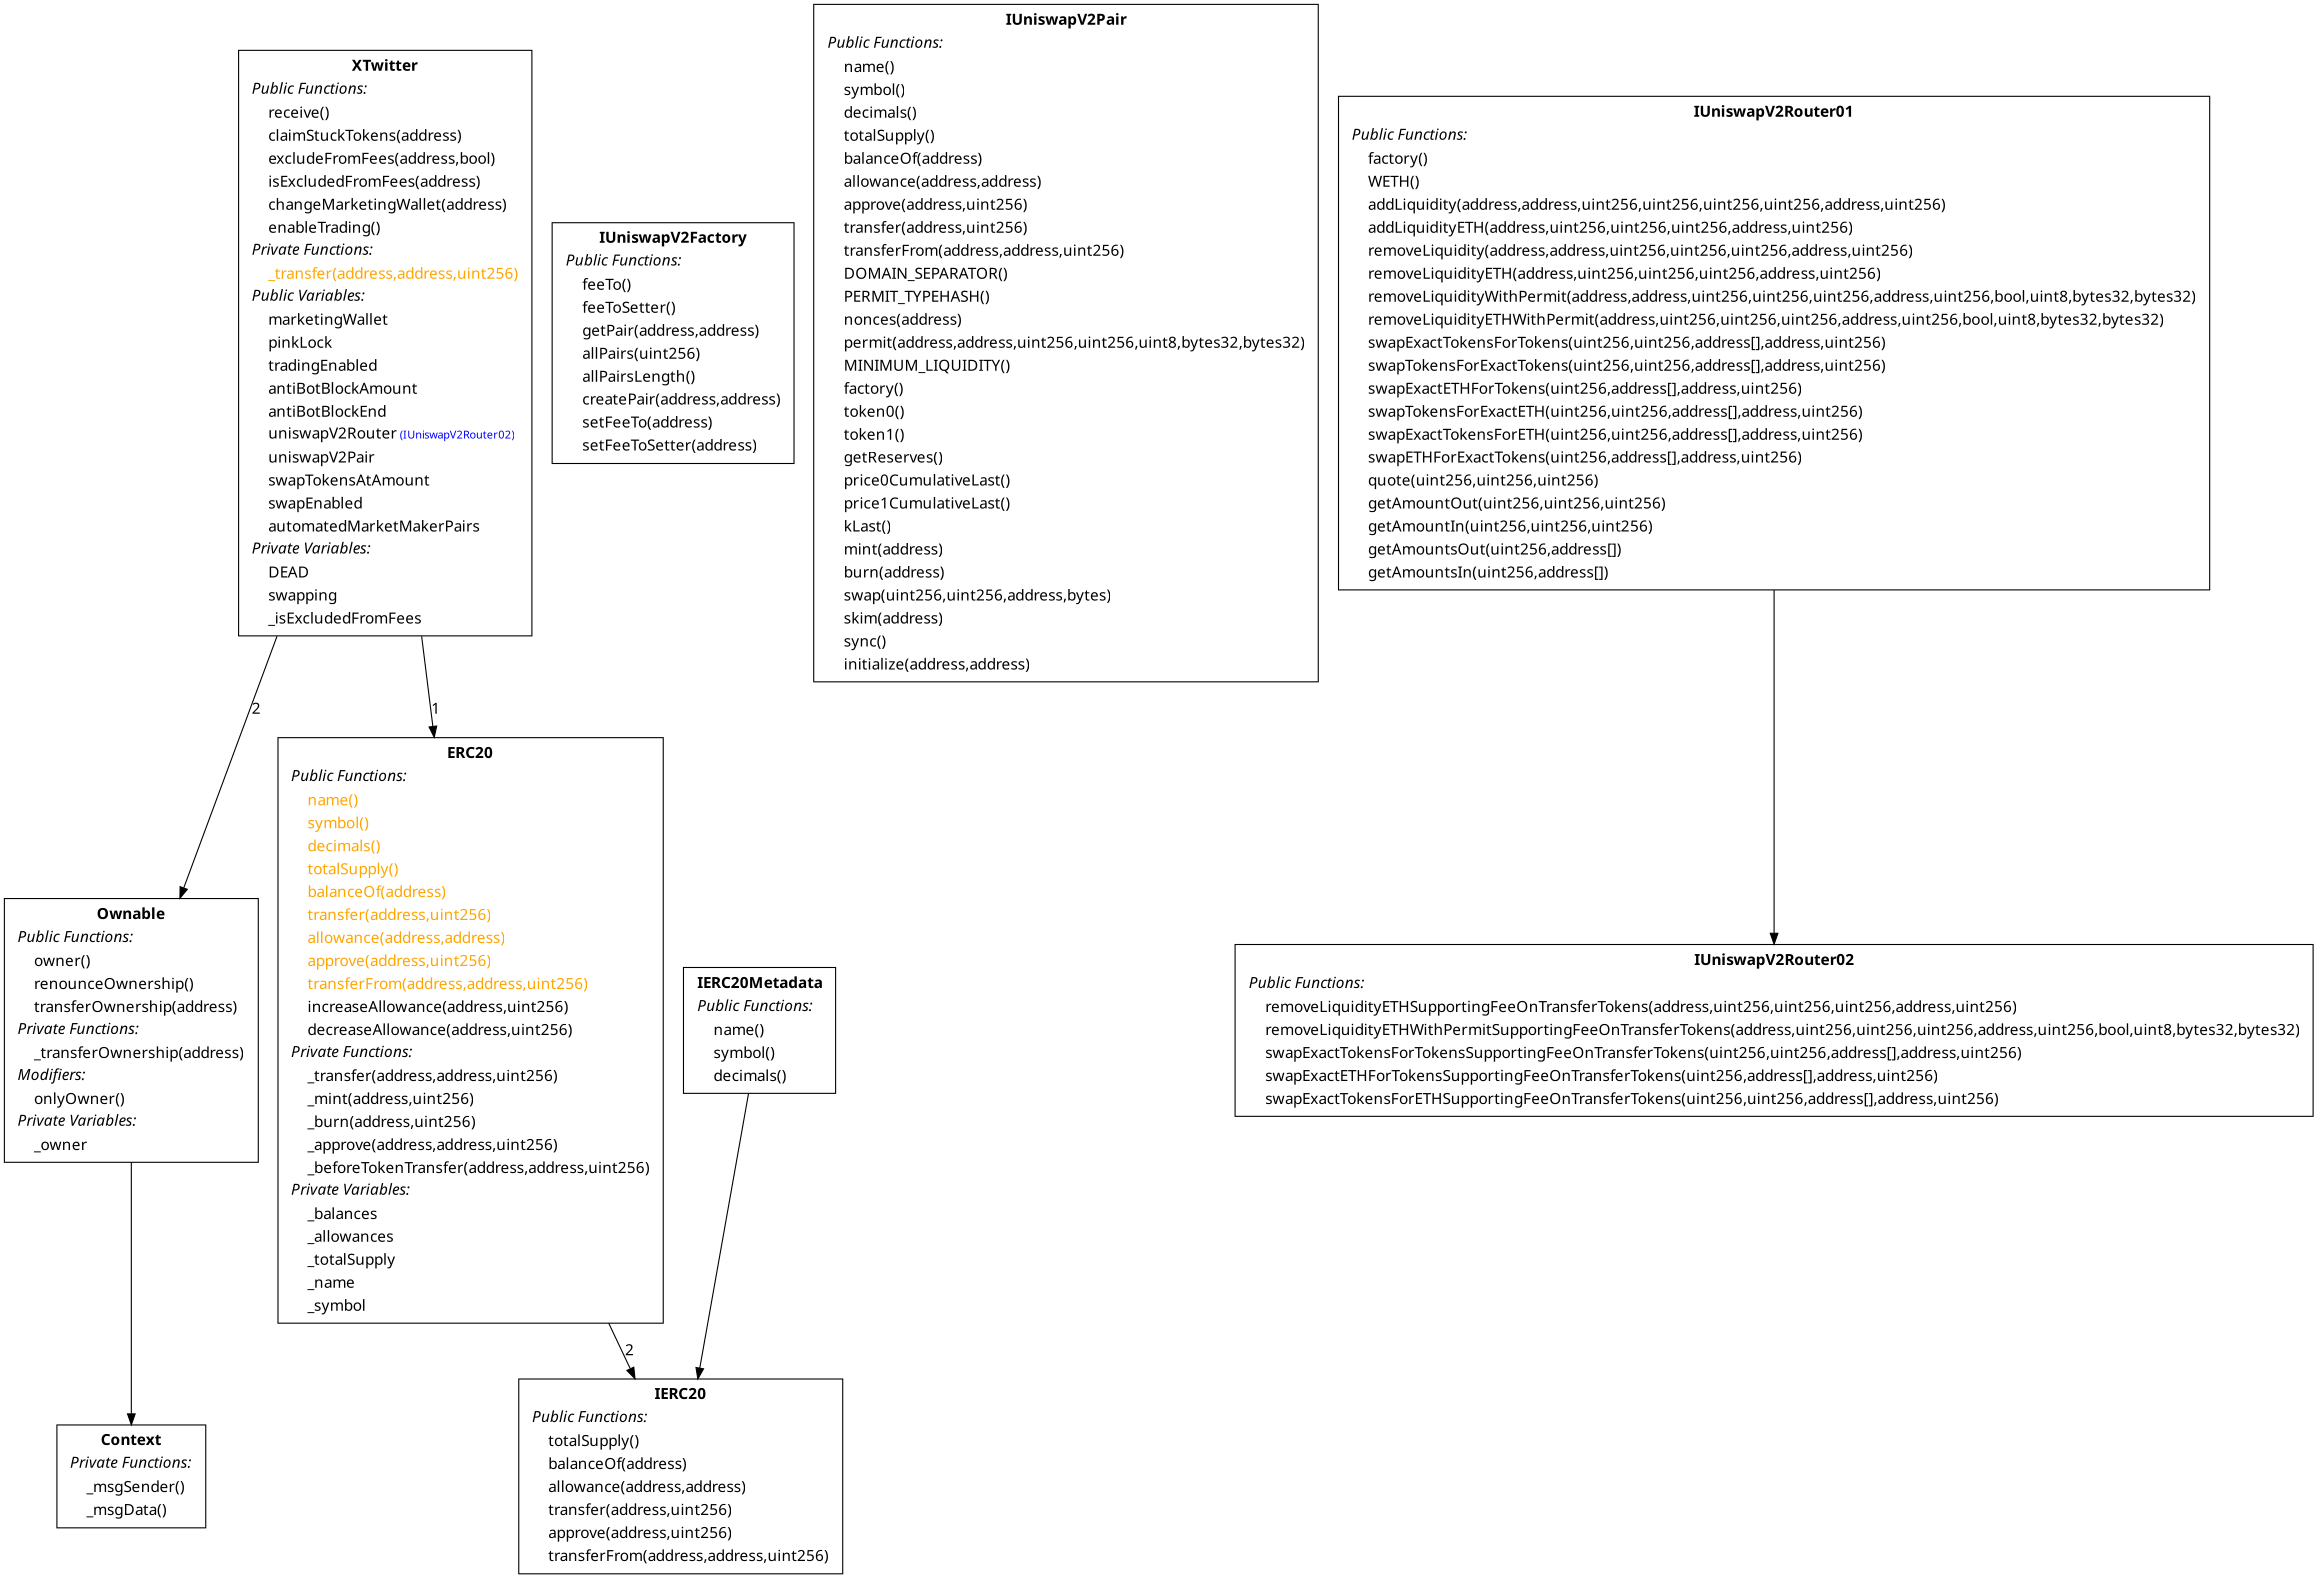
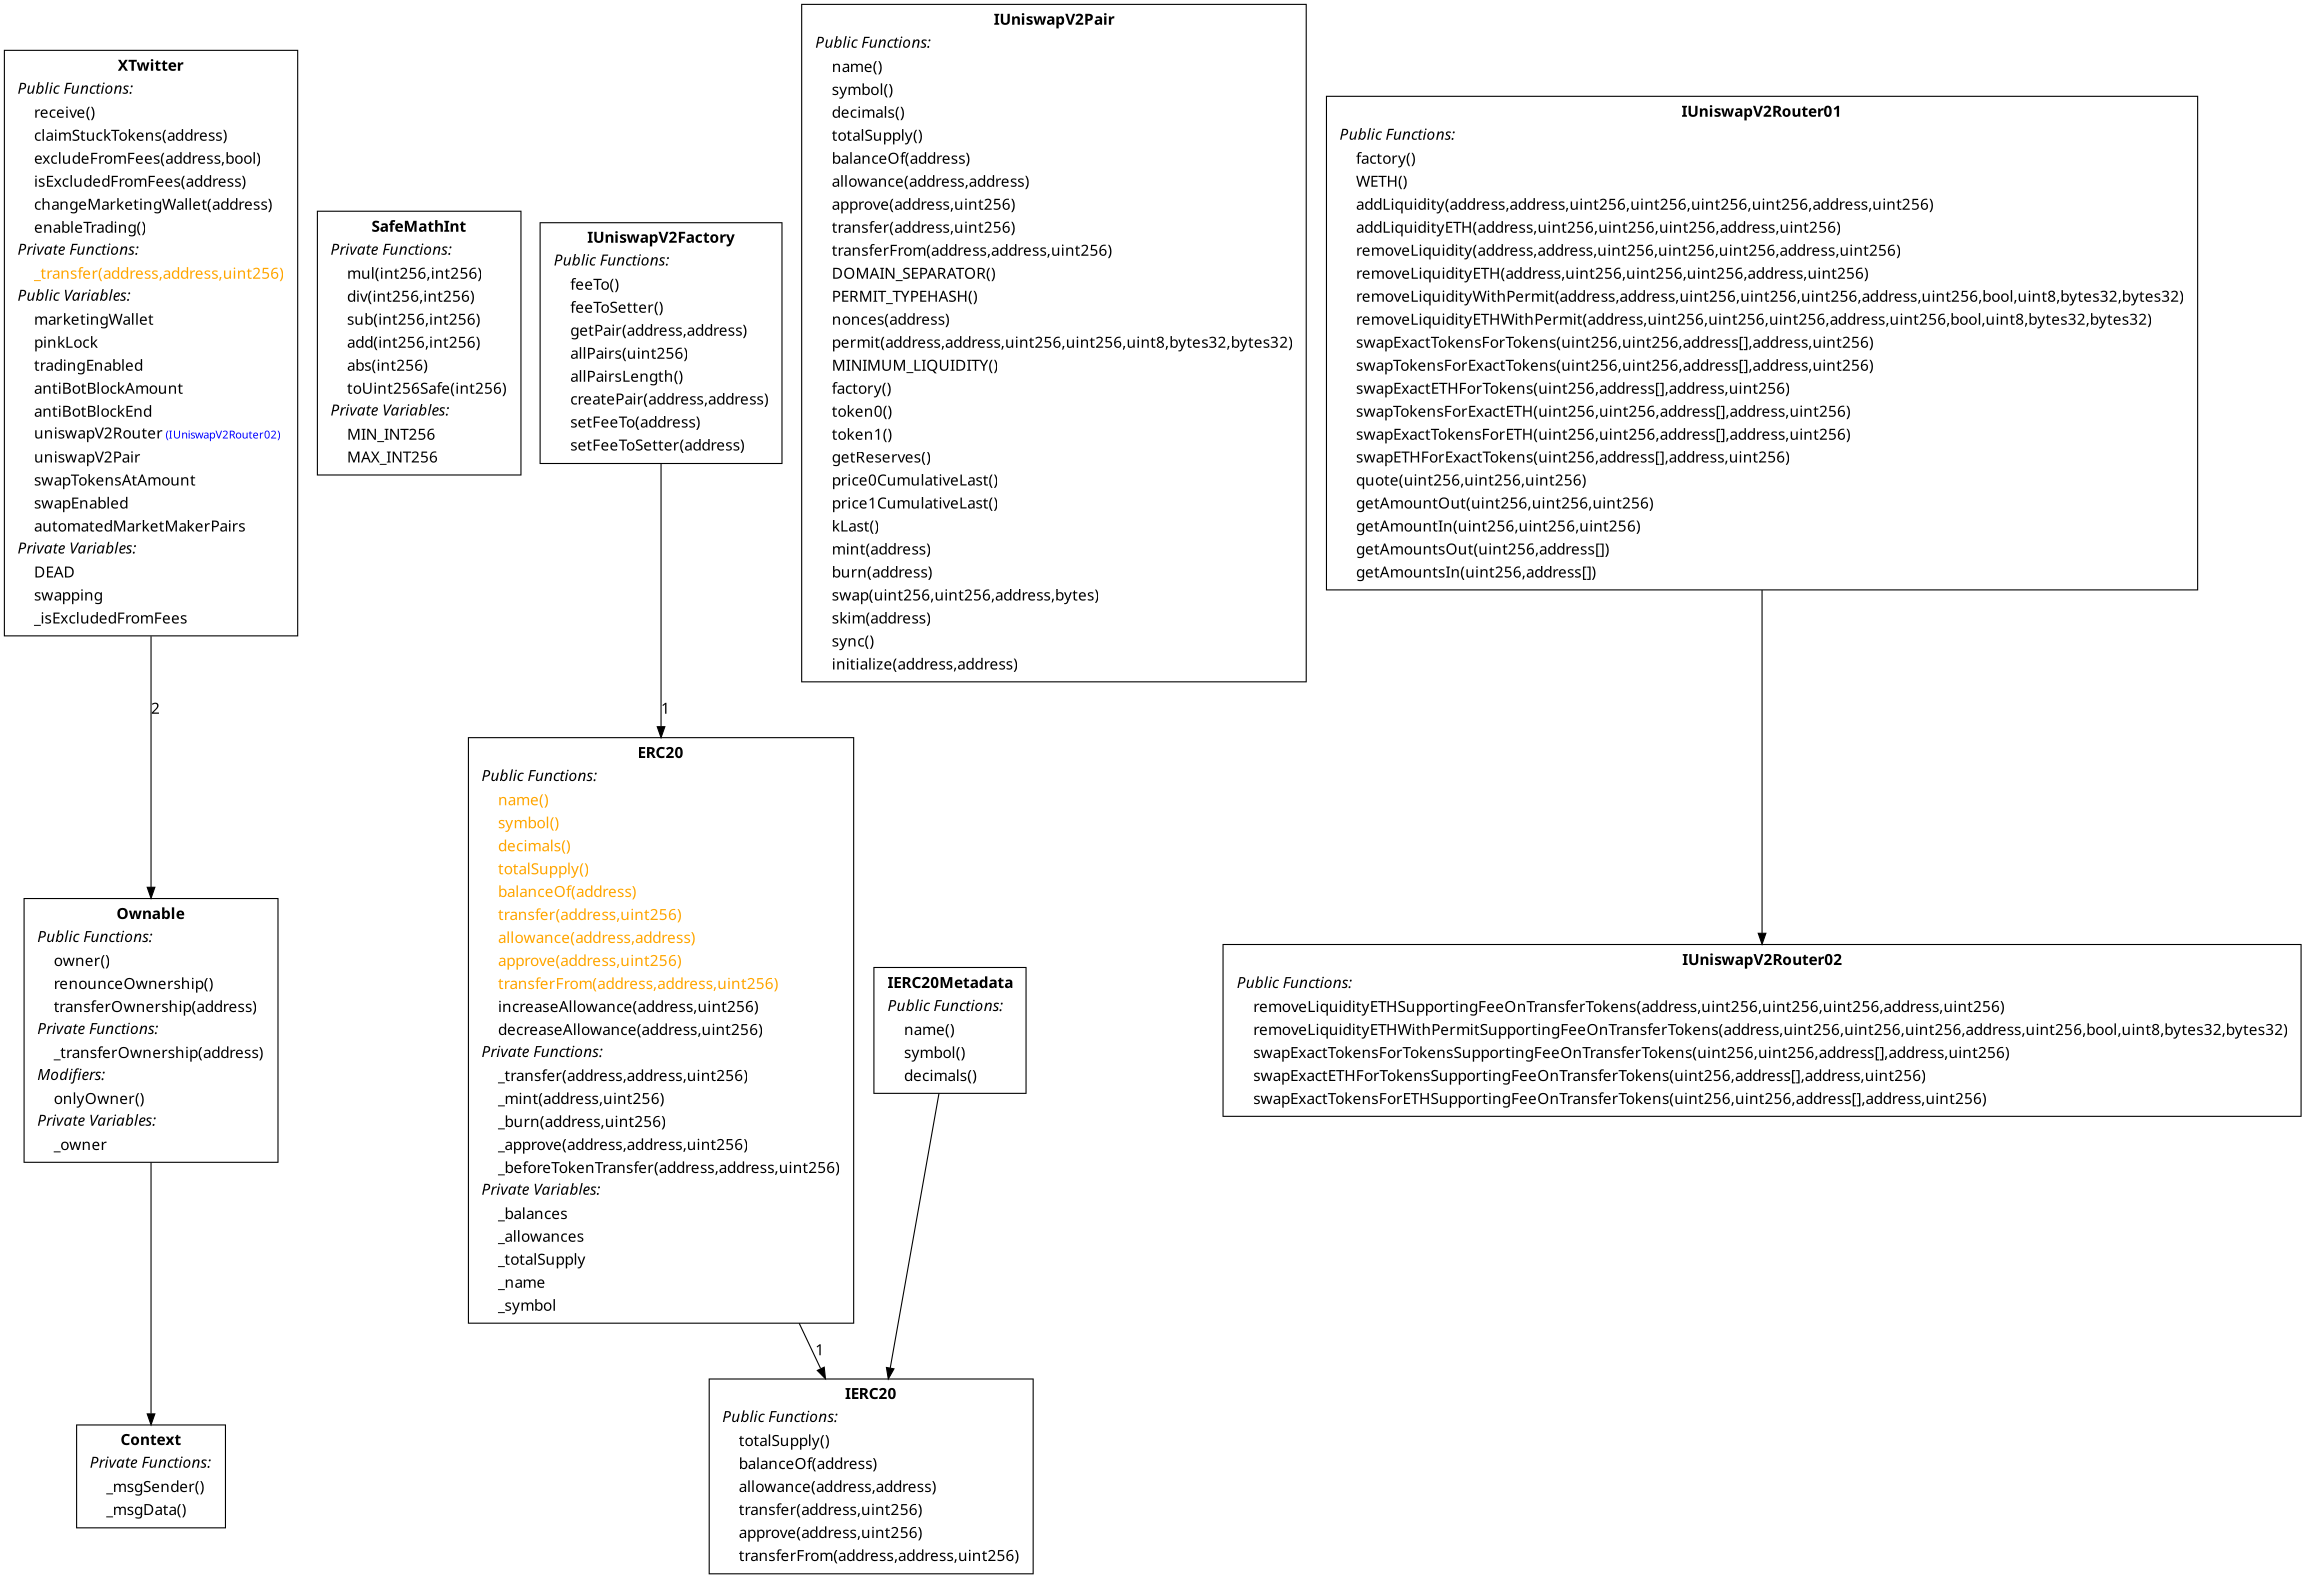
node "SafeMathInt": added
edge "XTwitter" -> "ERC20": now "IUniswapV2Factory" -> "ERC20"
edge "ERC20" -> "IERC20": label "2" -> "1"
